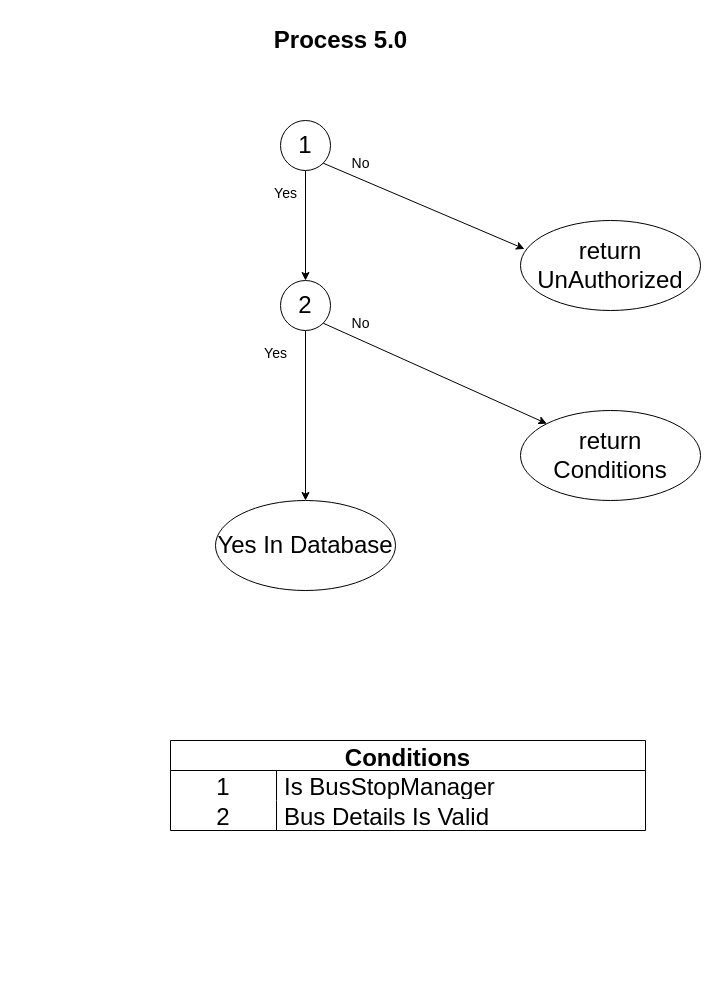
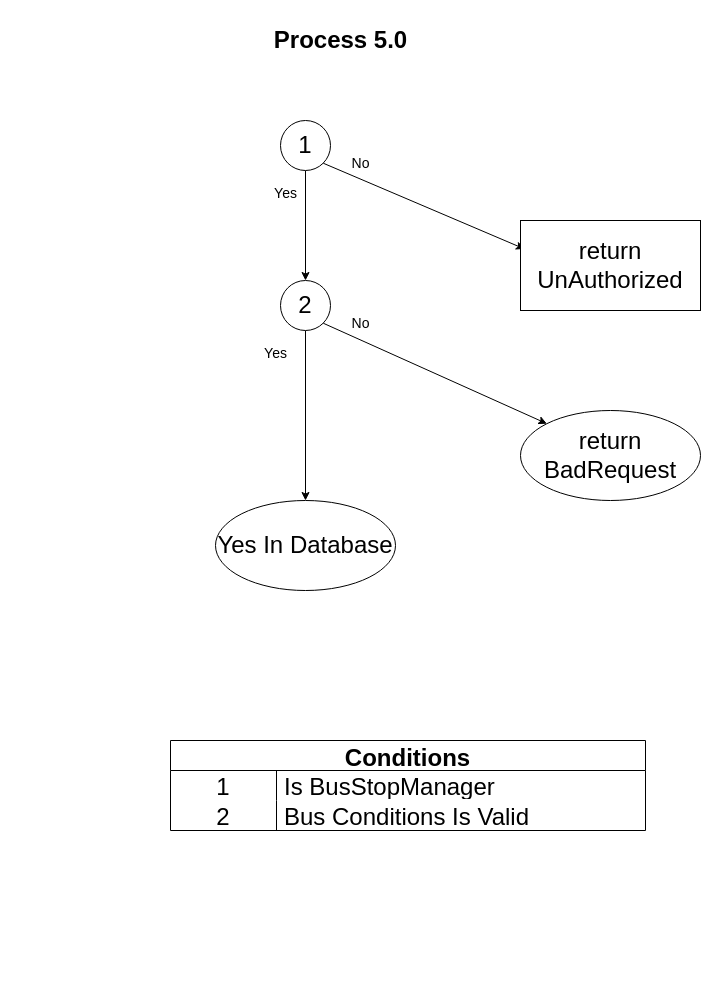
node "return UnAuthorized": shape ellipse -> rectangle
node "return Conditions": label "return Conditions" -> "return BadRequest"
node "Bus Details Is Valid": label "Bus Details Is Valid" -> "Bus Conditions Is Valid"
